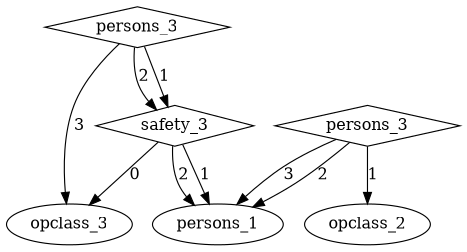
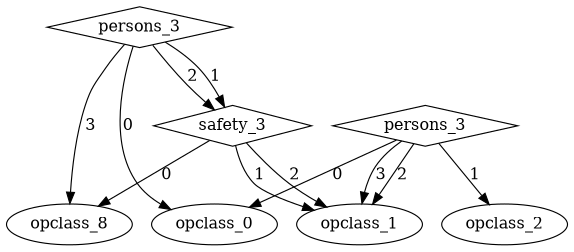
node "opclass_3": label "opclass_3" -> "opclass_8"
node "opclass_0": added
node "persons_1": label "persons_1" -> "opclass_1"
